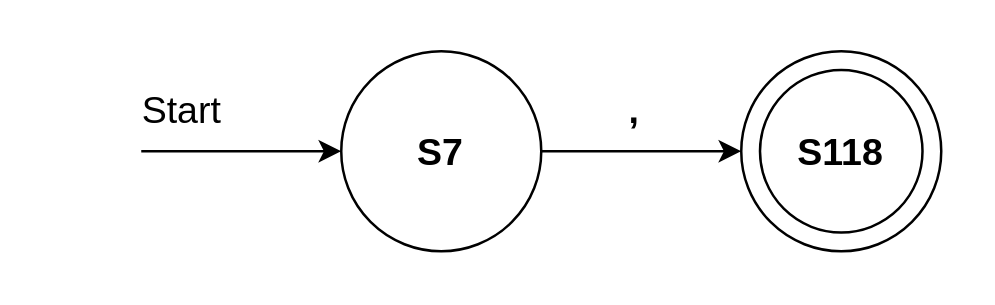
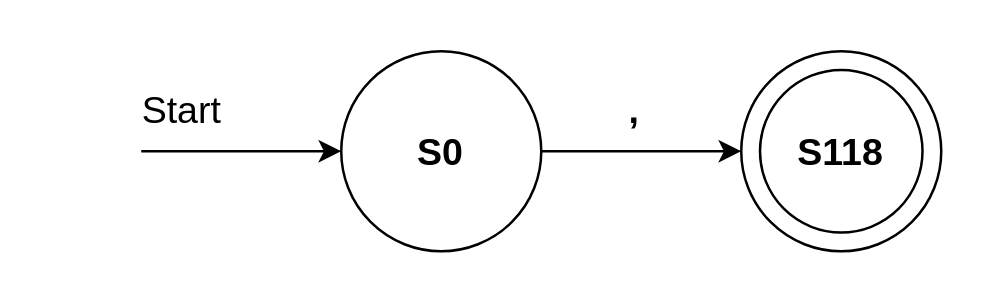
node "S7": label "S7" -> "S0"
